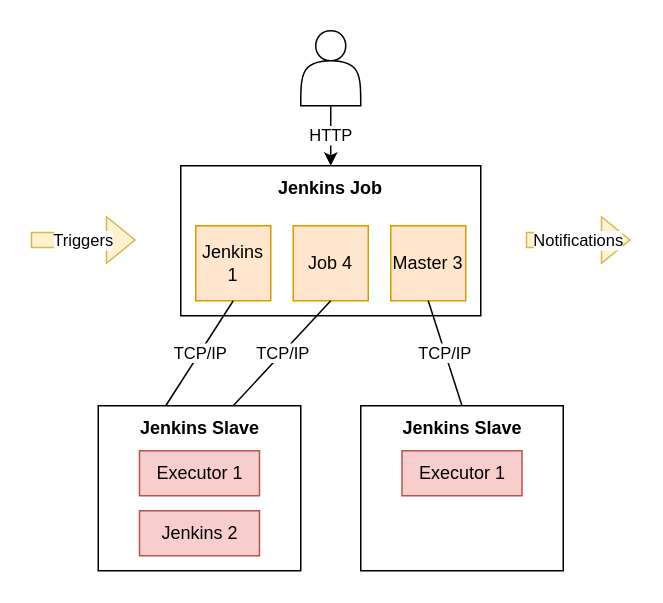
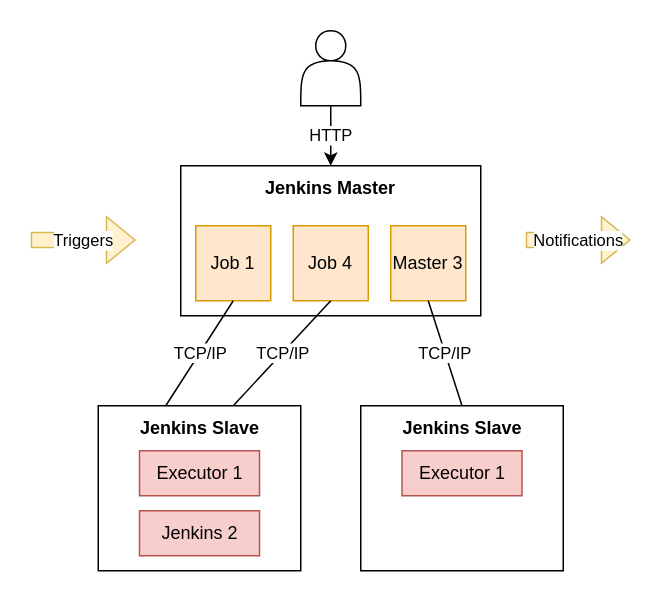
node "Jenkins Job": label "Jenkins Job" -> "Jenkins Master"
node "Jenkins 1": label "Jenkins 1" -> "Job 1"
